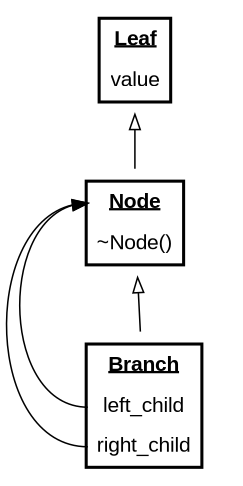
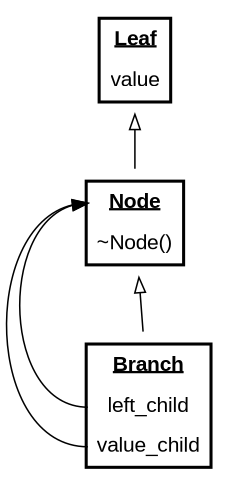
node "Branch": text "right_child" -> "value_child"
